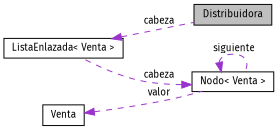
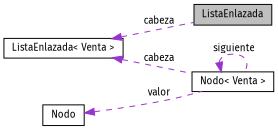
node "Distribuidora": label "Distribuidora" -> "ListaEnlazada"
edge "ListaEnlazada< Venta >" -> "Nodo< Venta >": reversed
node "Venta": label "Venta" -> "Nodo"
